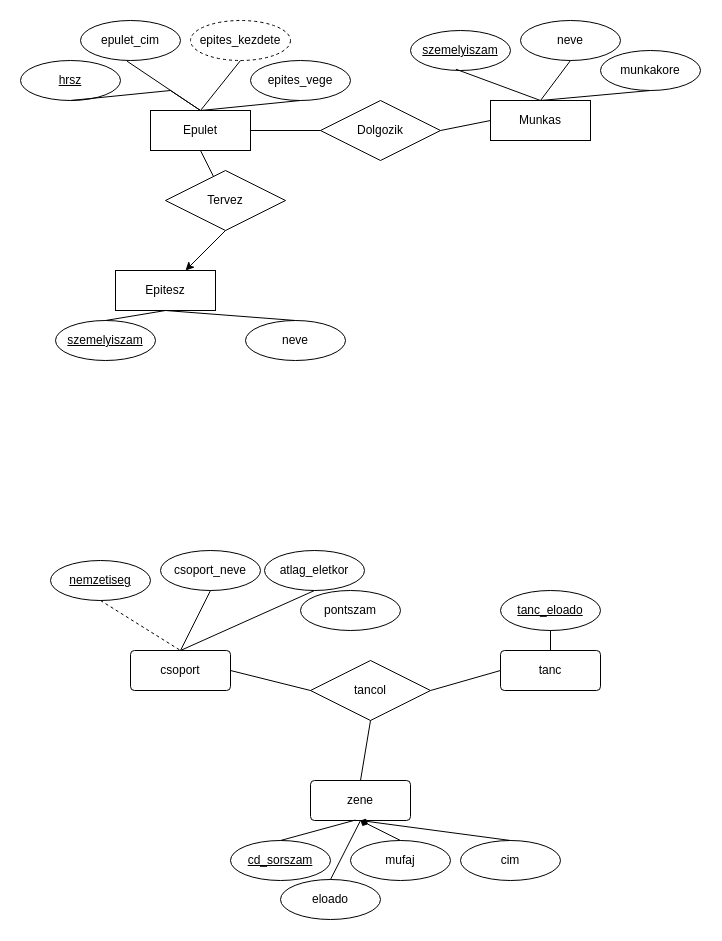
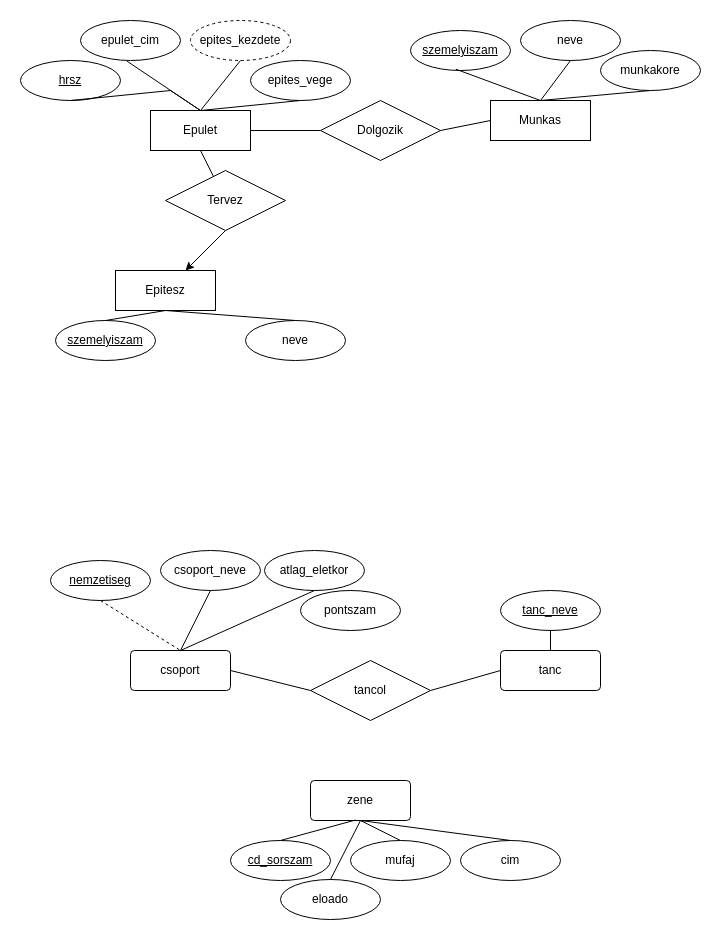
node "tanc_eloado": label "tanc_eloado" -> "tanc_neve"
edge "tancol" -- "zene": removed
edge "mufaj" -> "zene": arrowhead diamond -> none
